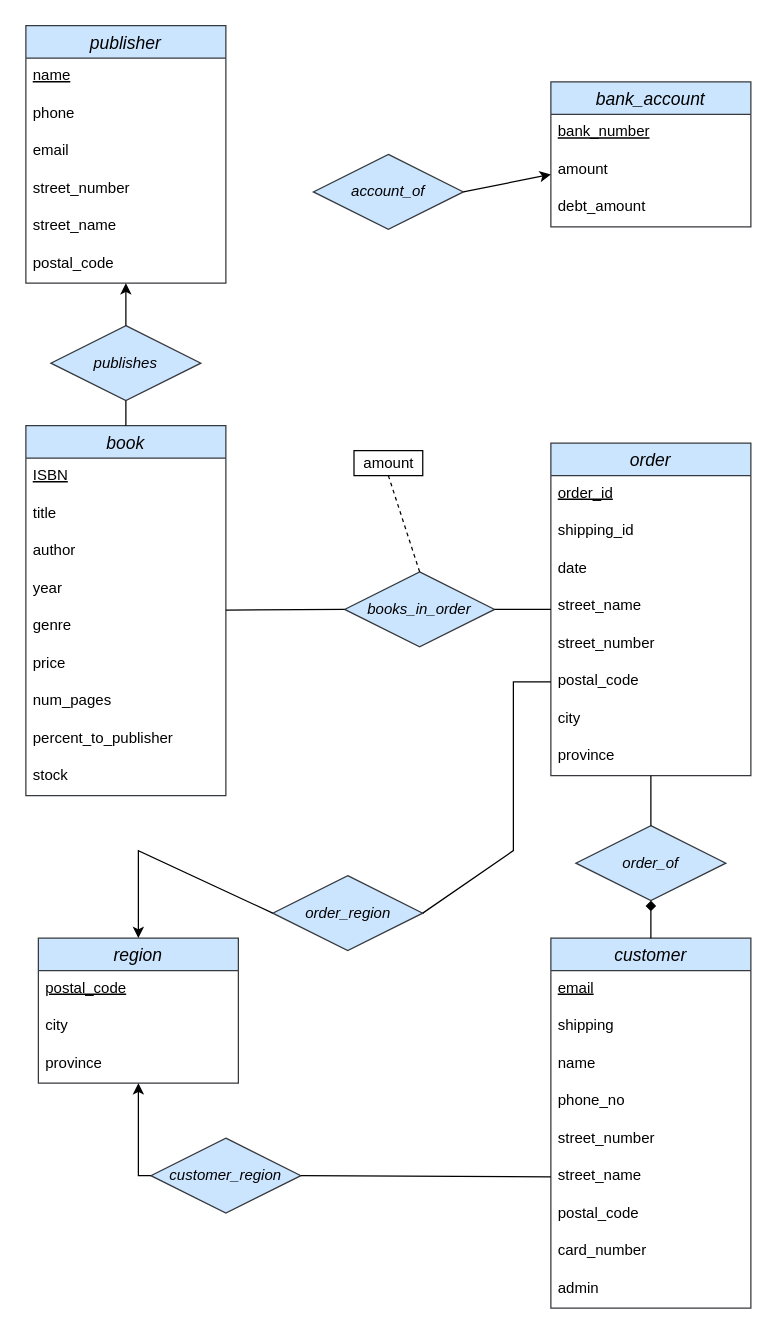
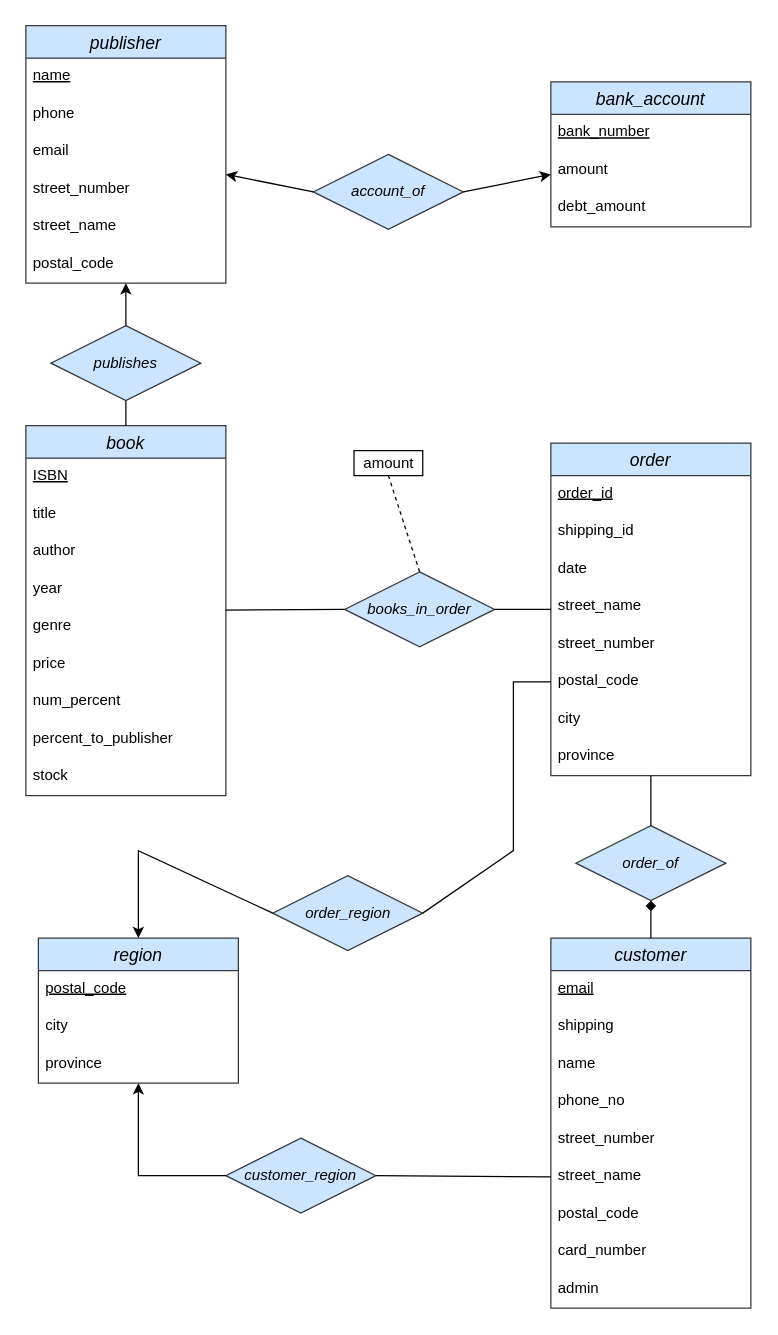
edge "account_of" -> "publisher": added
node "num_pages": label "num_pages" -> "num_percent"
node "customer_region": moved (226, 1176) -> (301, 1176)
